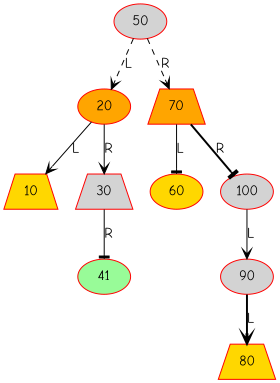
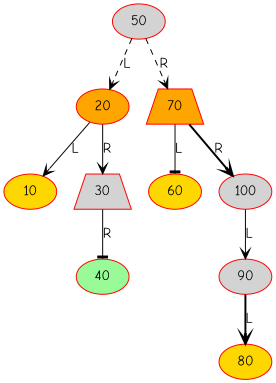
edge "70" -> "100": arrowhead tee -> vee
node "10": shape trapezium -> ellipse
node "41": label "41" -> "40"
node "80": shape trapezium -> ellipse
